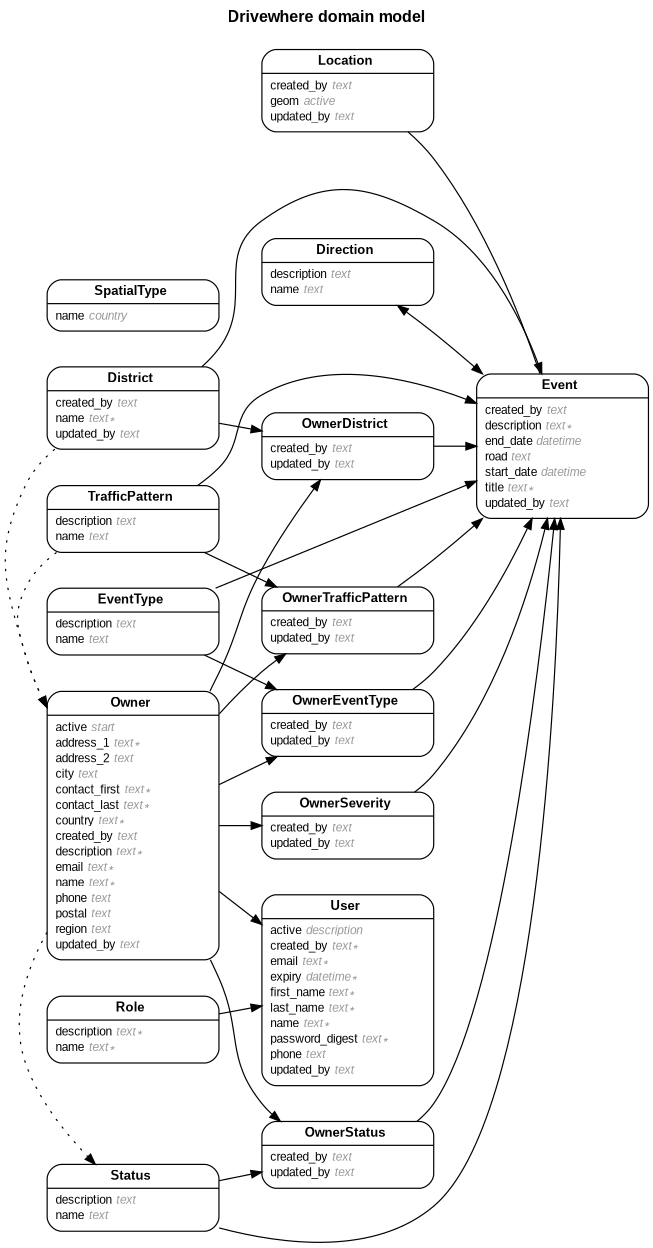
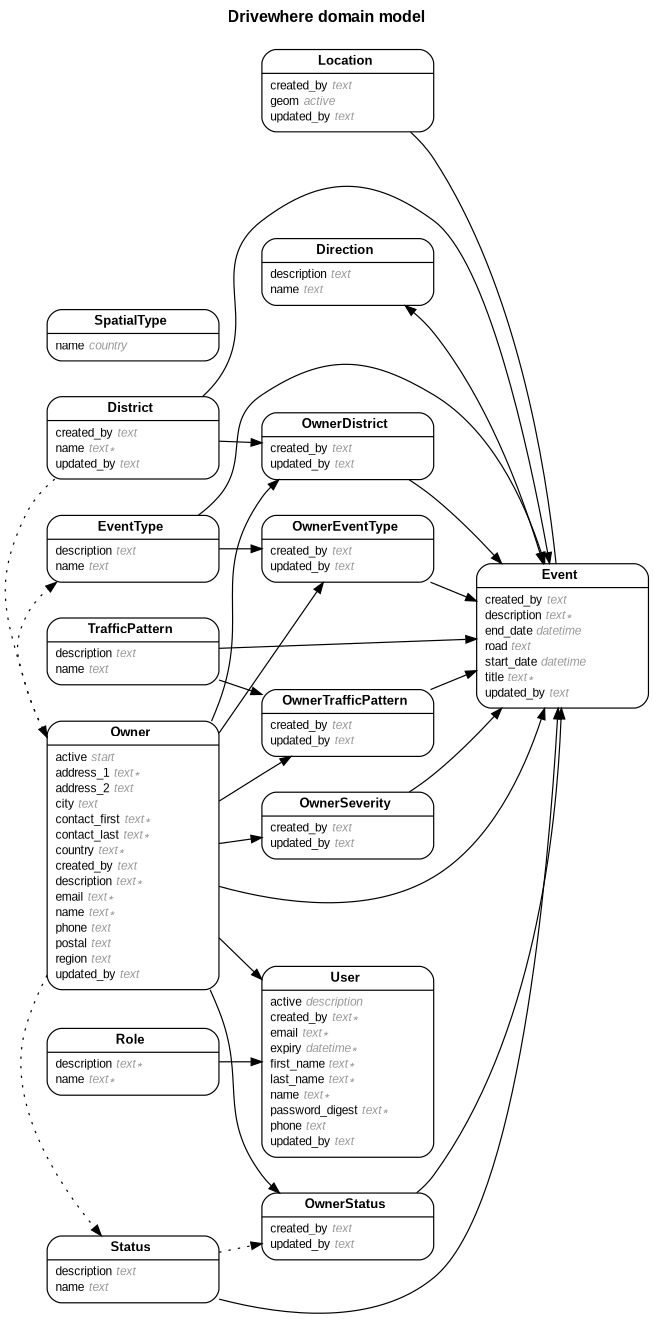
edge "EventType" -- "Owner": added
edge "Event" -- "Owner": added
edge "OwnerStatus" -- "Status": style solid -> dotted
